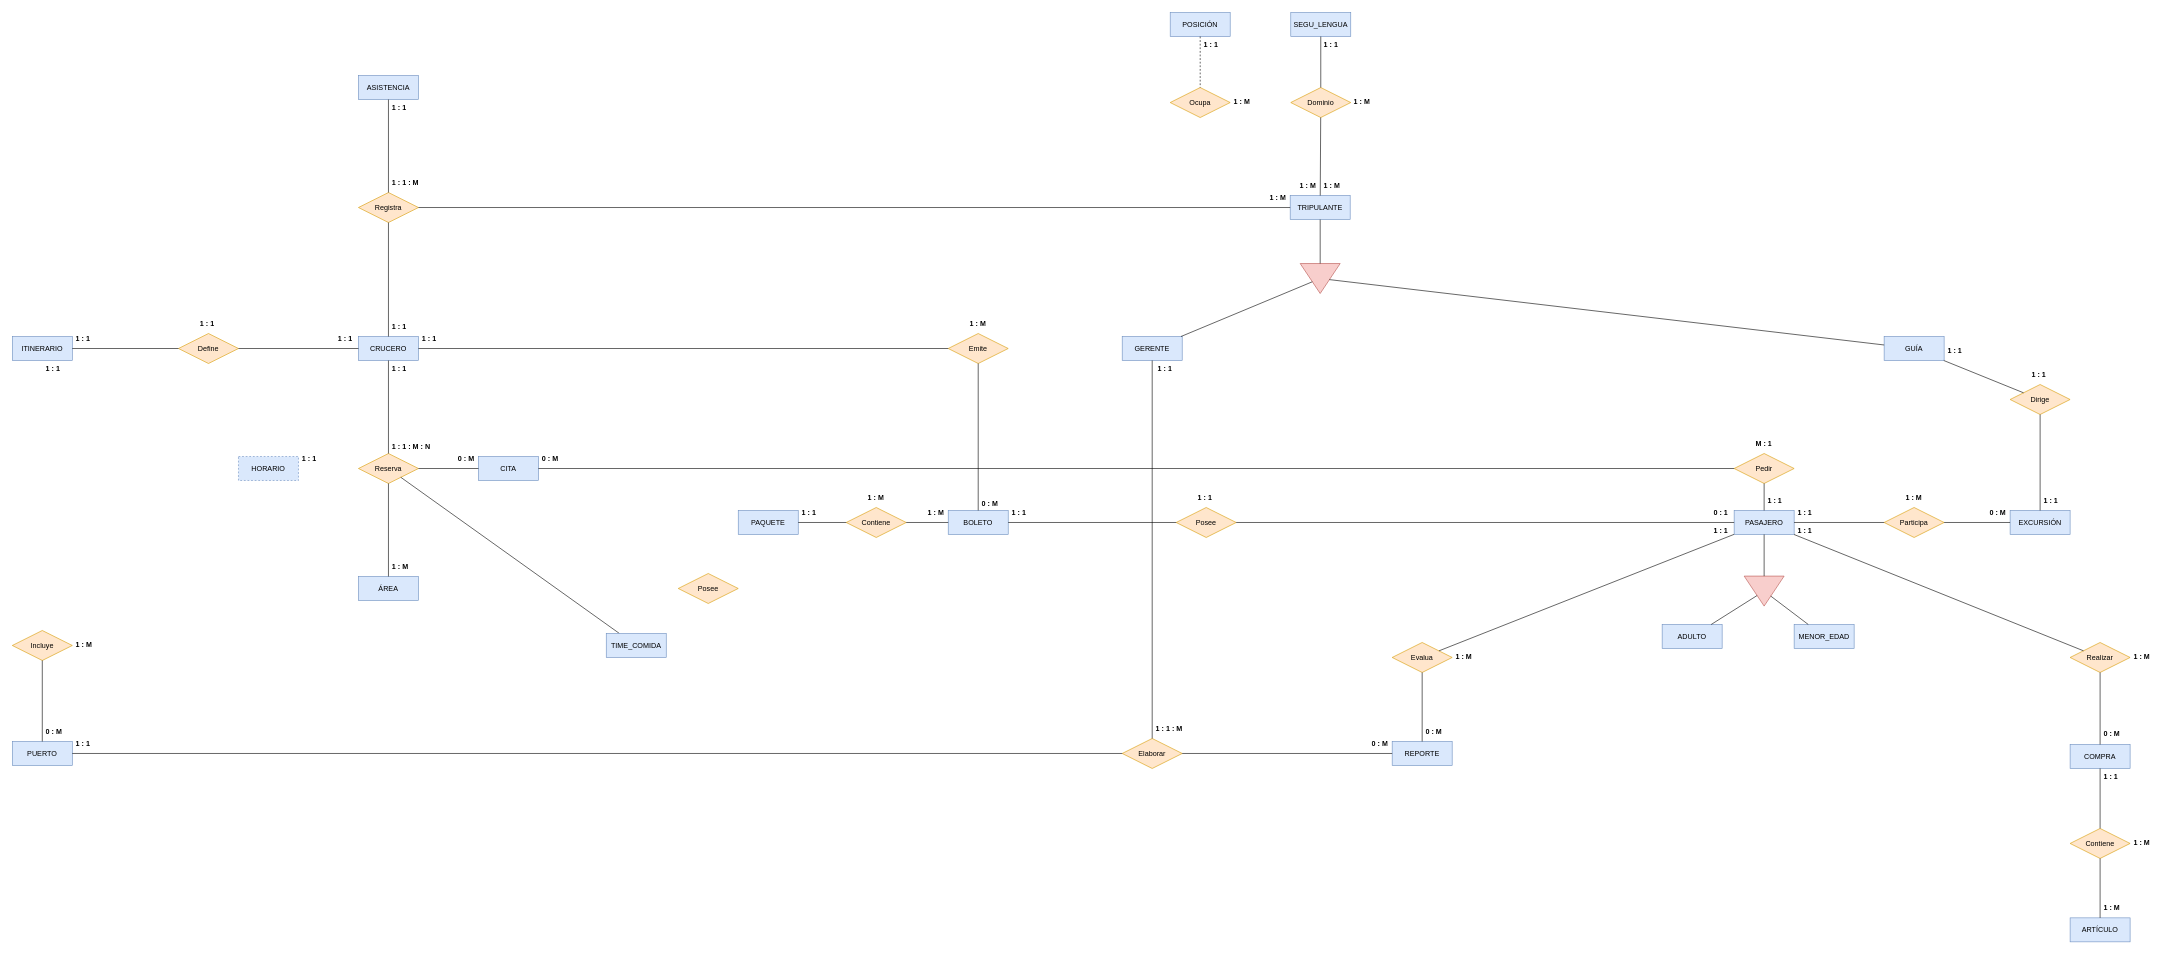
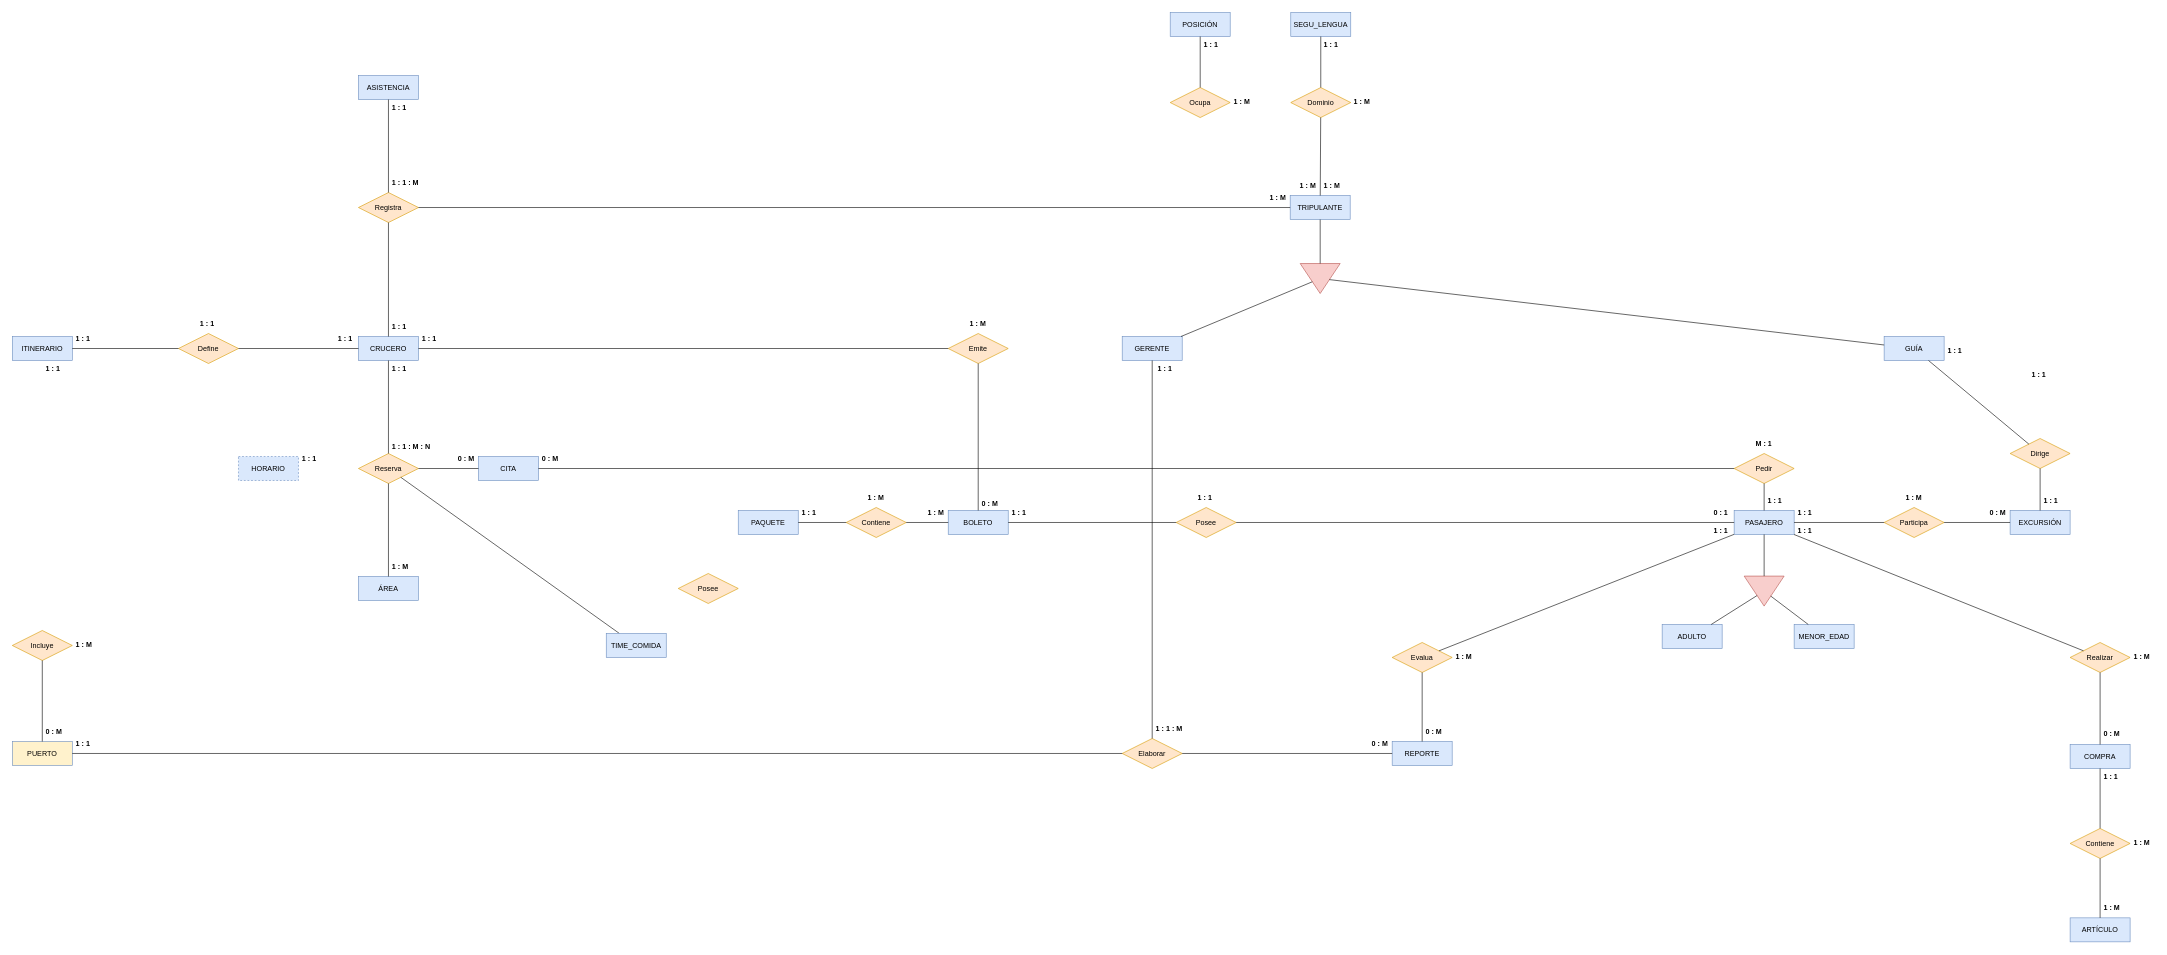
edge "POSICIÓN" -- "Ocupa": style dashed -> solid
node "Dirige": moved (2040, 399) -> (2040, 453)
node "PUERTO": fillcolor #dae8fc -> #fff2cc
